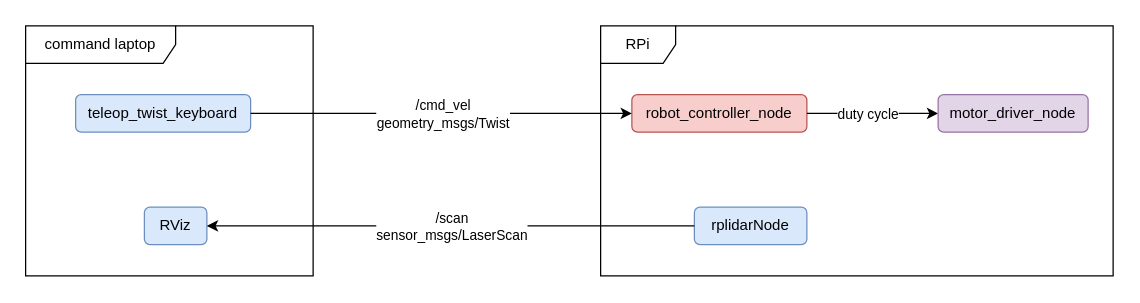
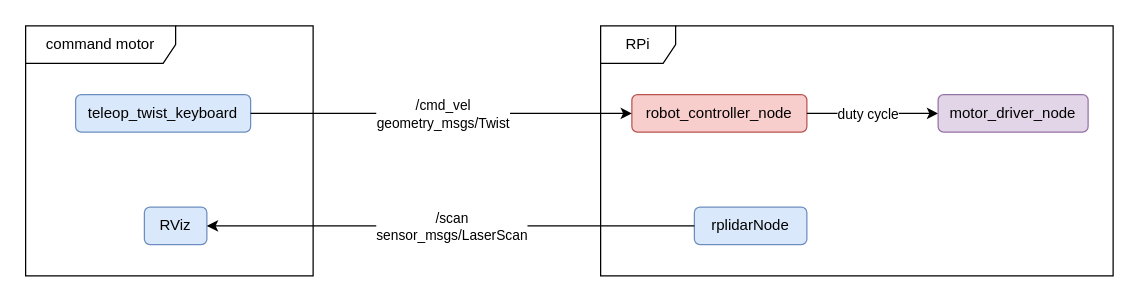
node "command laptop": label "command laptop" -> "command motor"
